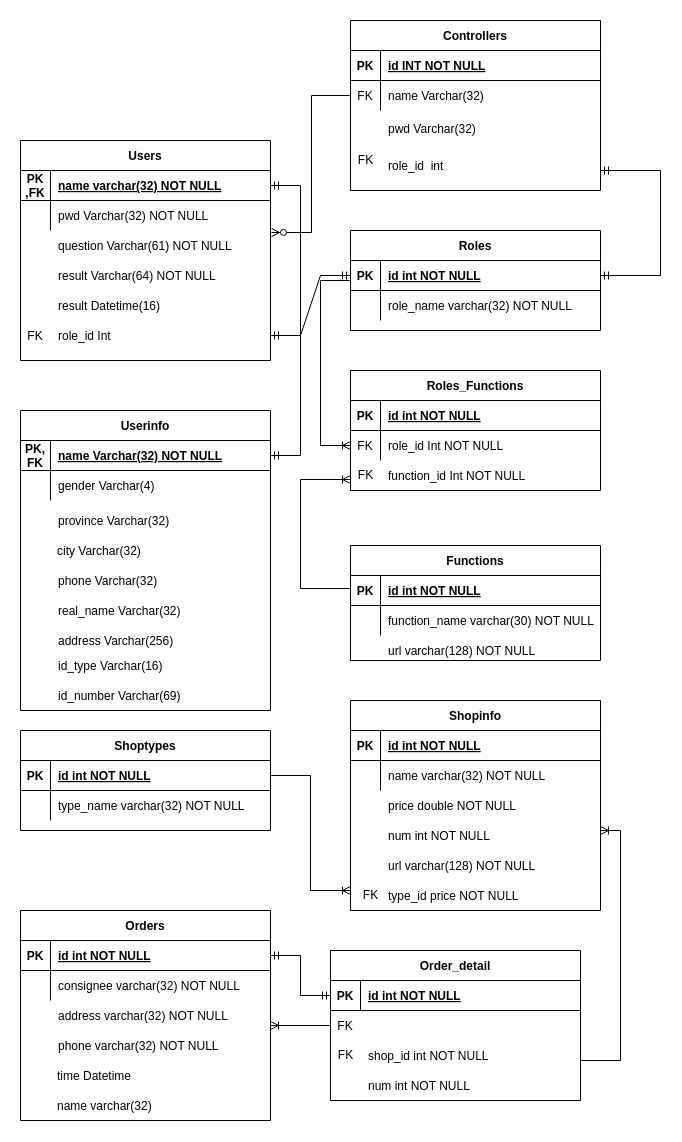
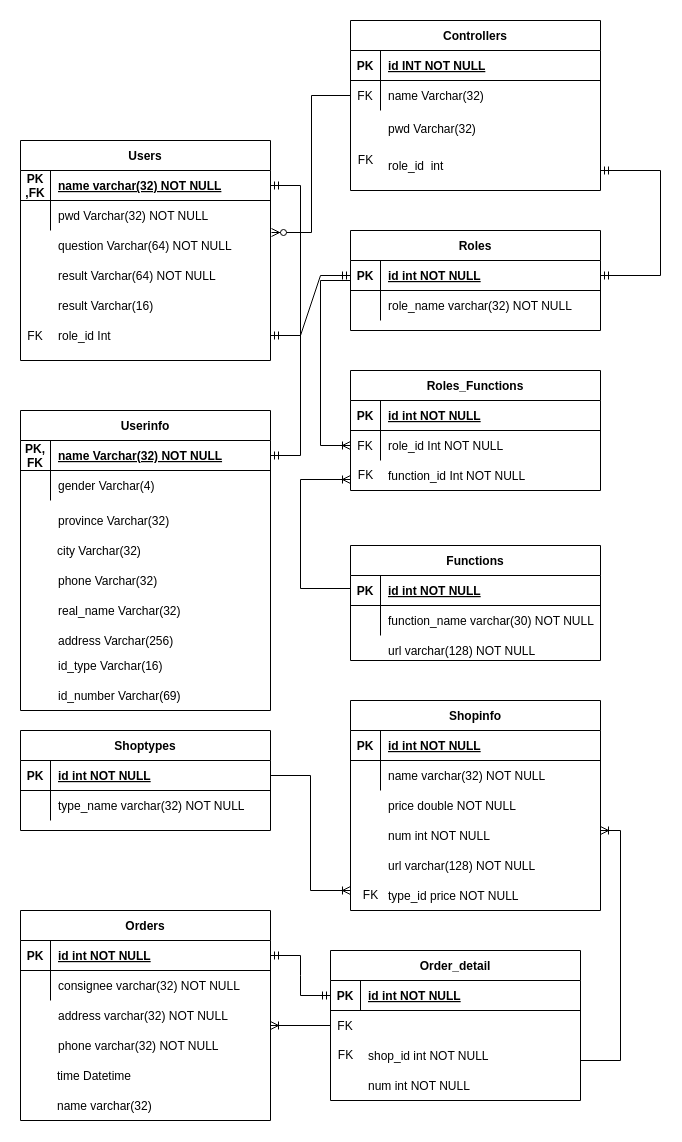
node "question Varchar(61) NOT NULL": label "question Varchar(61) NOT NULL" -> "question Varchar(64) NOT NULL"
node "result Datetime(16)": label "result Datetime(16)" -> "result Varchar(16)"
